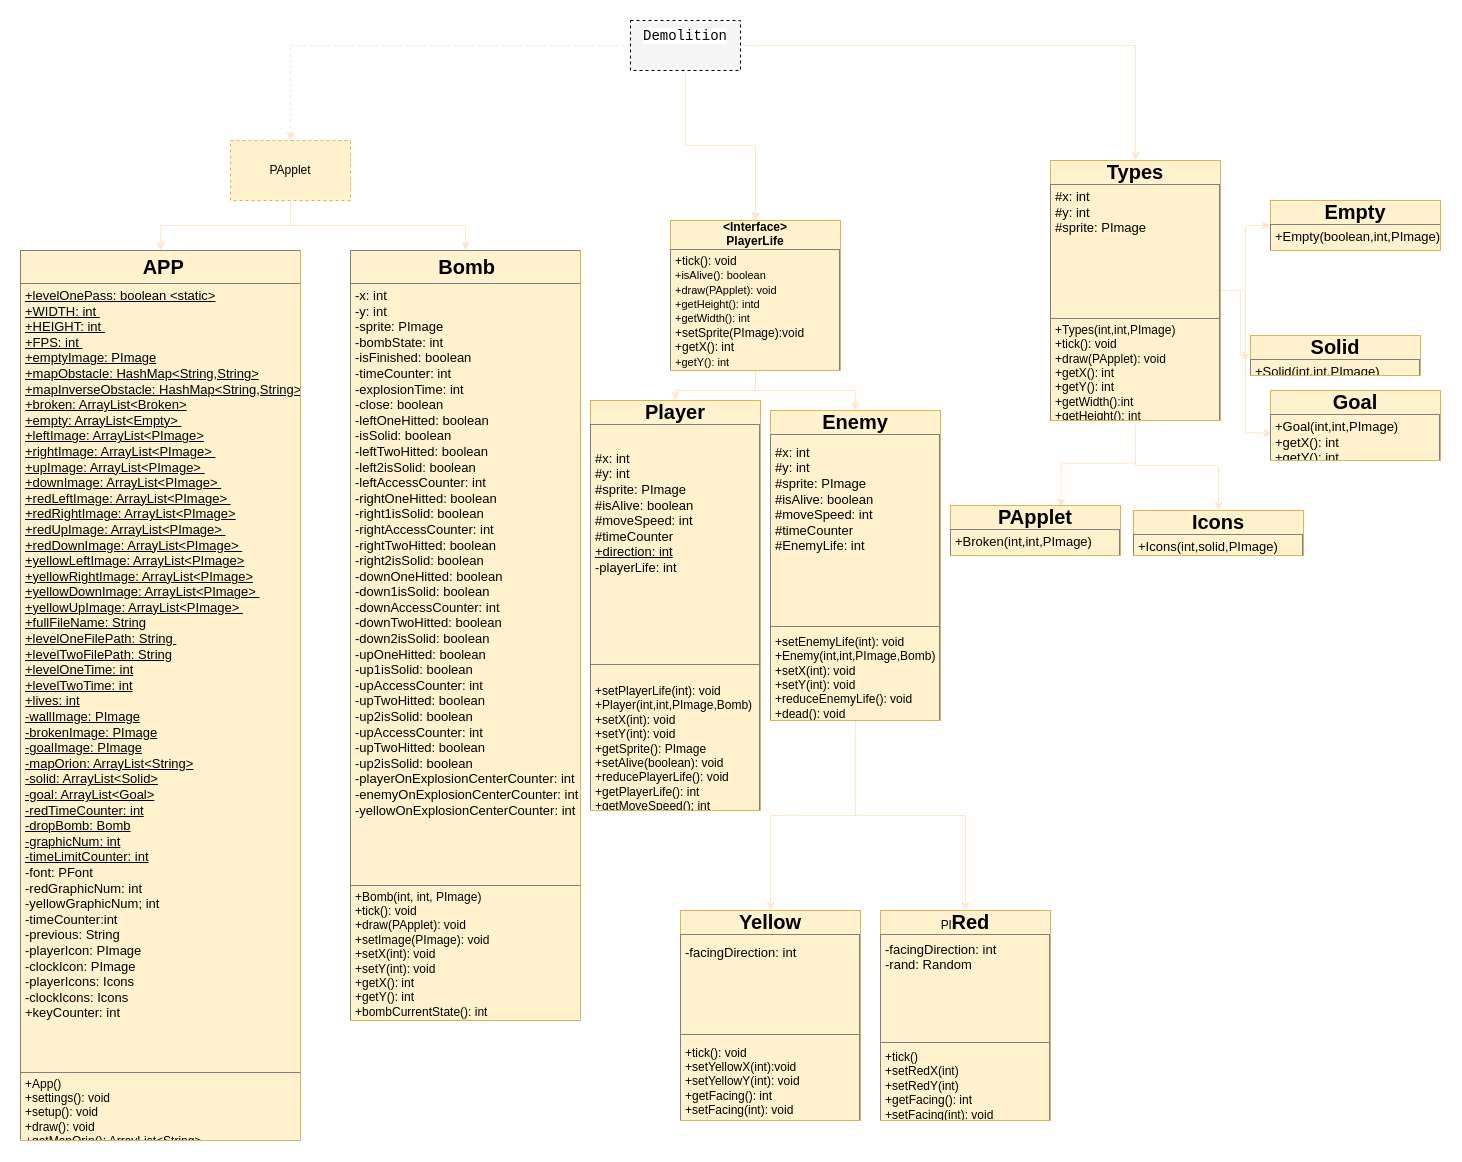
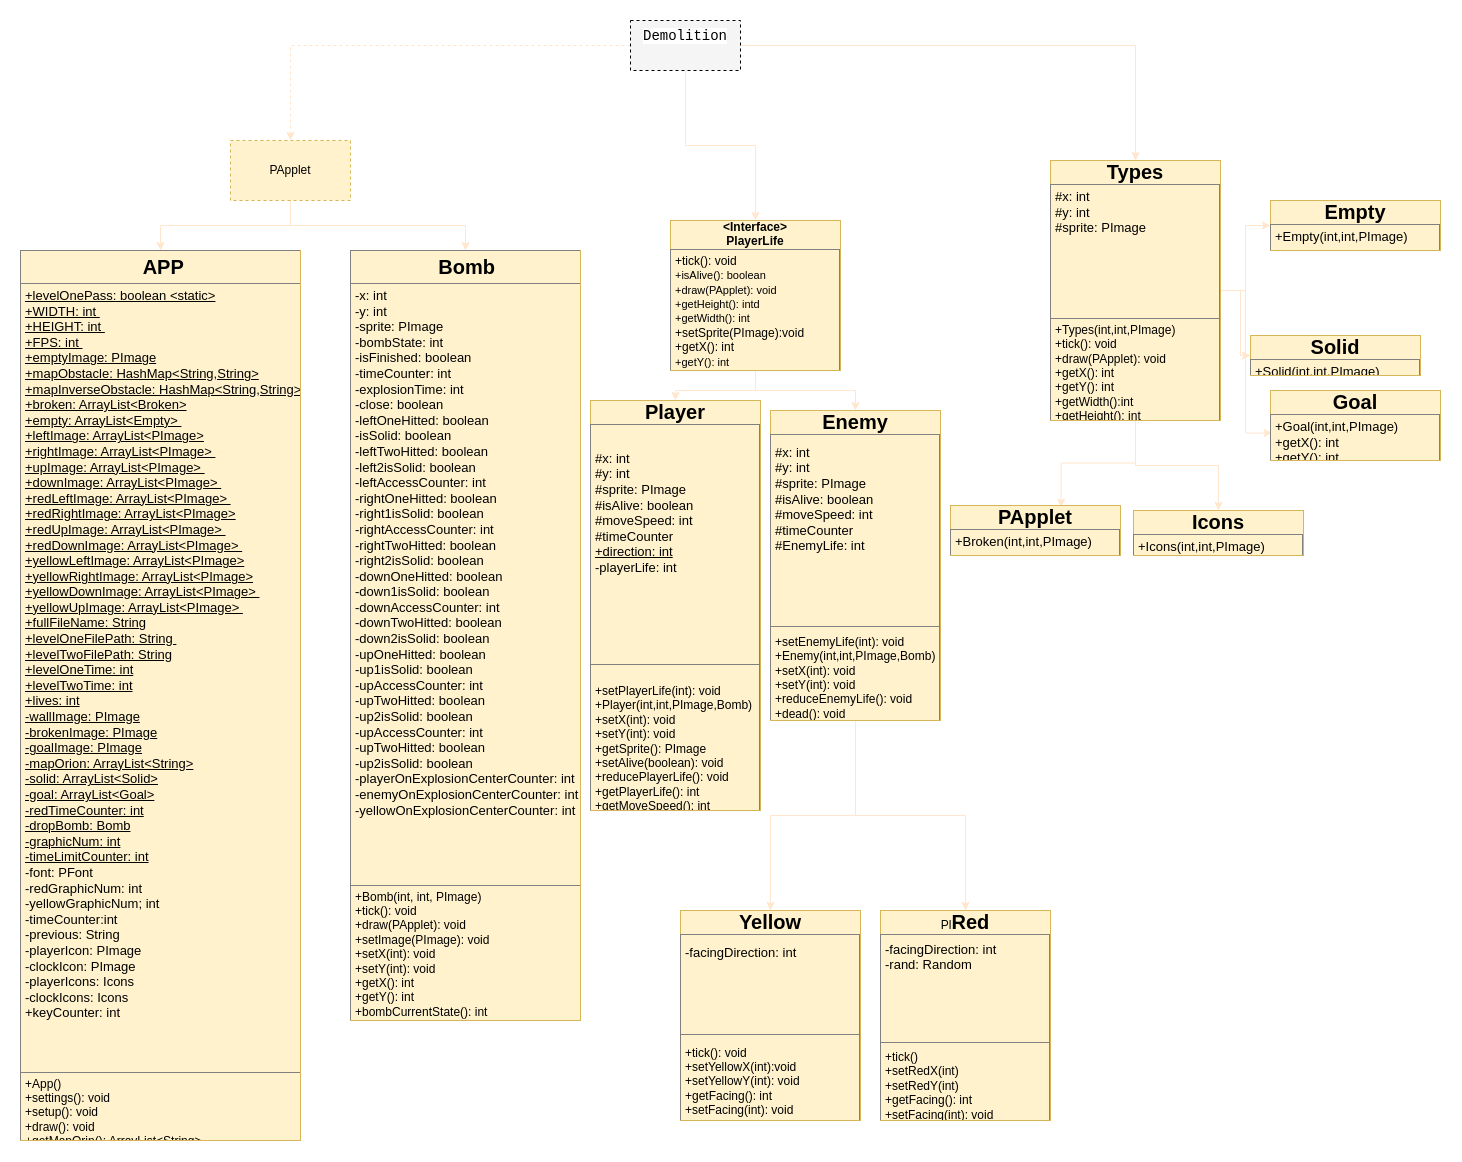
node "Empty +Empty(boolean,int,PImage)": label "Empty +Empty(boolean,int,PImage)" -> "Empty +Empty(int,int,PImage)"
node "Icons +Icons(int,solid,PImage)": label "Icons +Icons(int,solid,PImage)" -> "Icons +Icons(int,int,PImage)"
